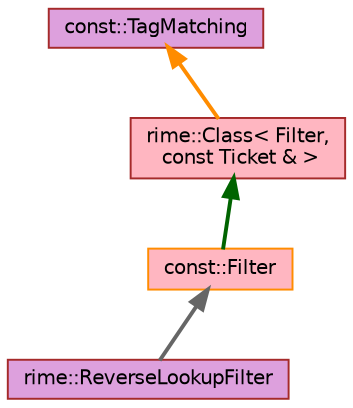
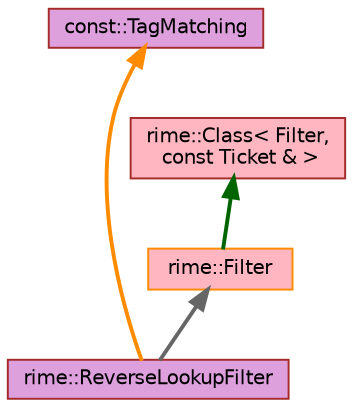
edge "rime::Class< Filter, const Ticket & >" -> "const::TagMatching": now "rime::ReverseLookupFilter" -> "const::TagMatching"
node "const::Filter": label "const::Filter" -> "rime::Filter"
